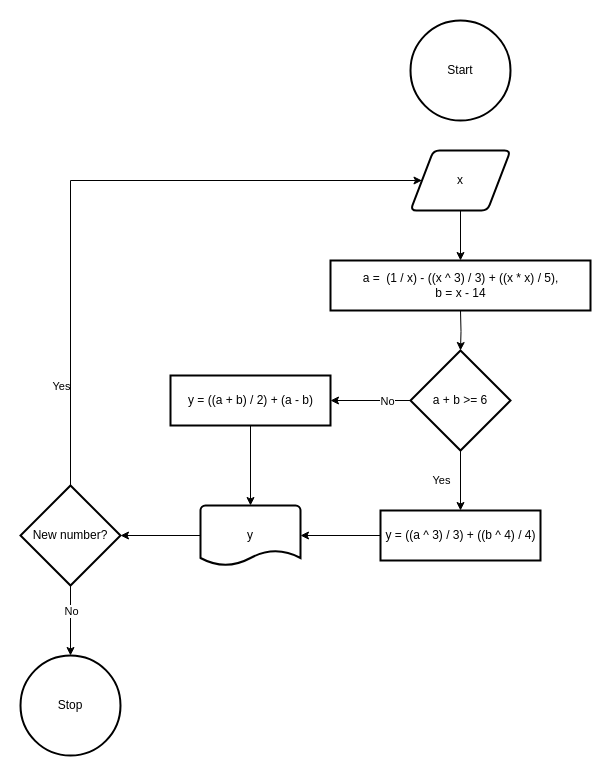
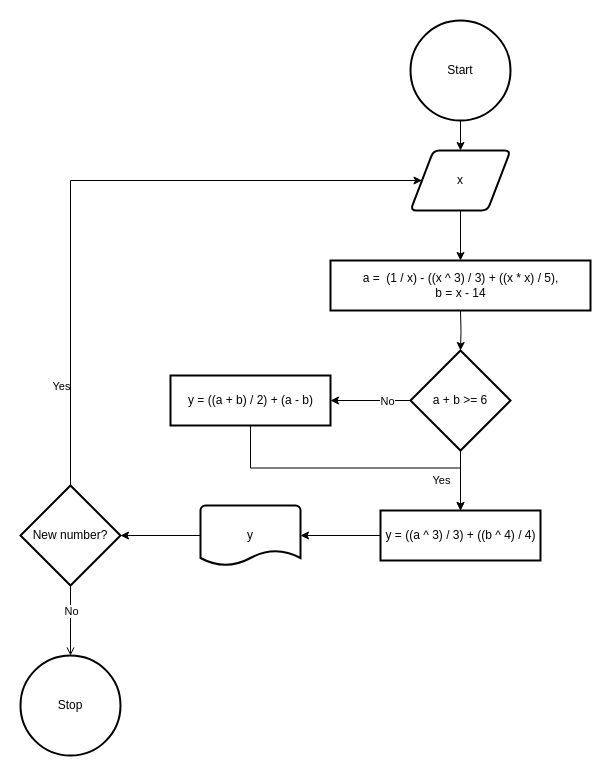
edge "Start" -> "x": added
edge "y = ((a + b) / 2) + (a - b)" -> "y": now "y = ((a + b) / 2) + (a - b)" -> "y = ((a ^ 3) / 3) + ((b ^ 4) / 4)"
edge "New number?" -> "Stop": arrowhead classic -> open
